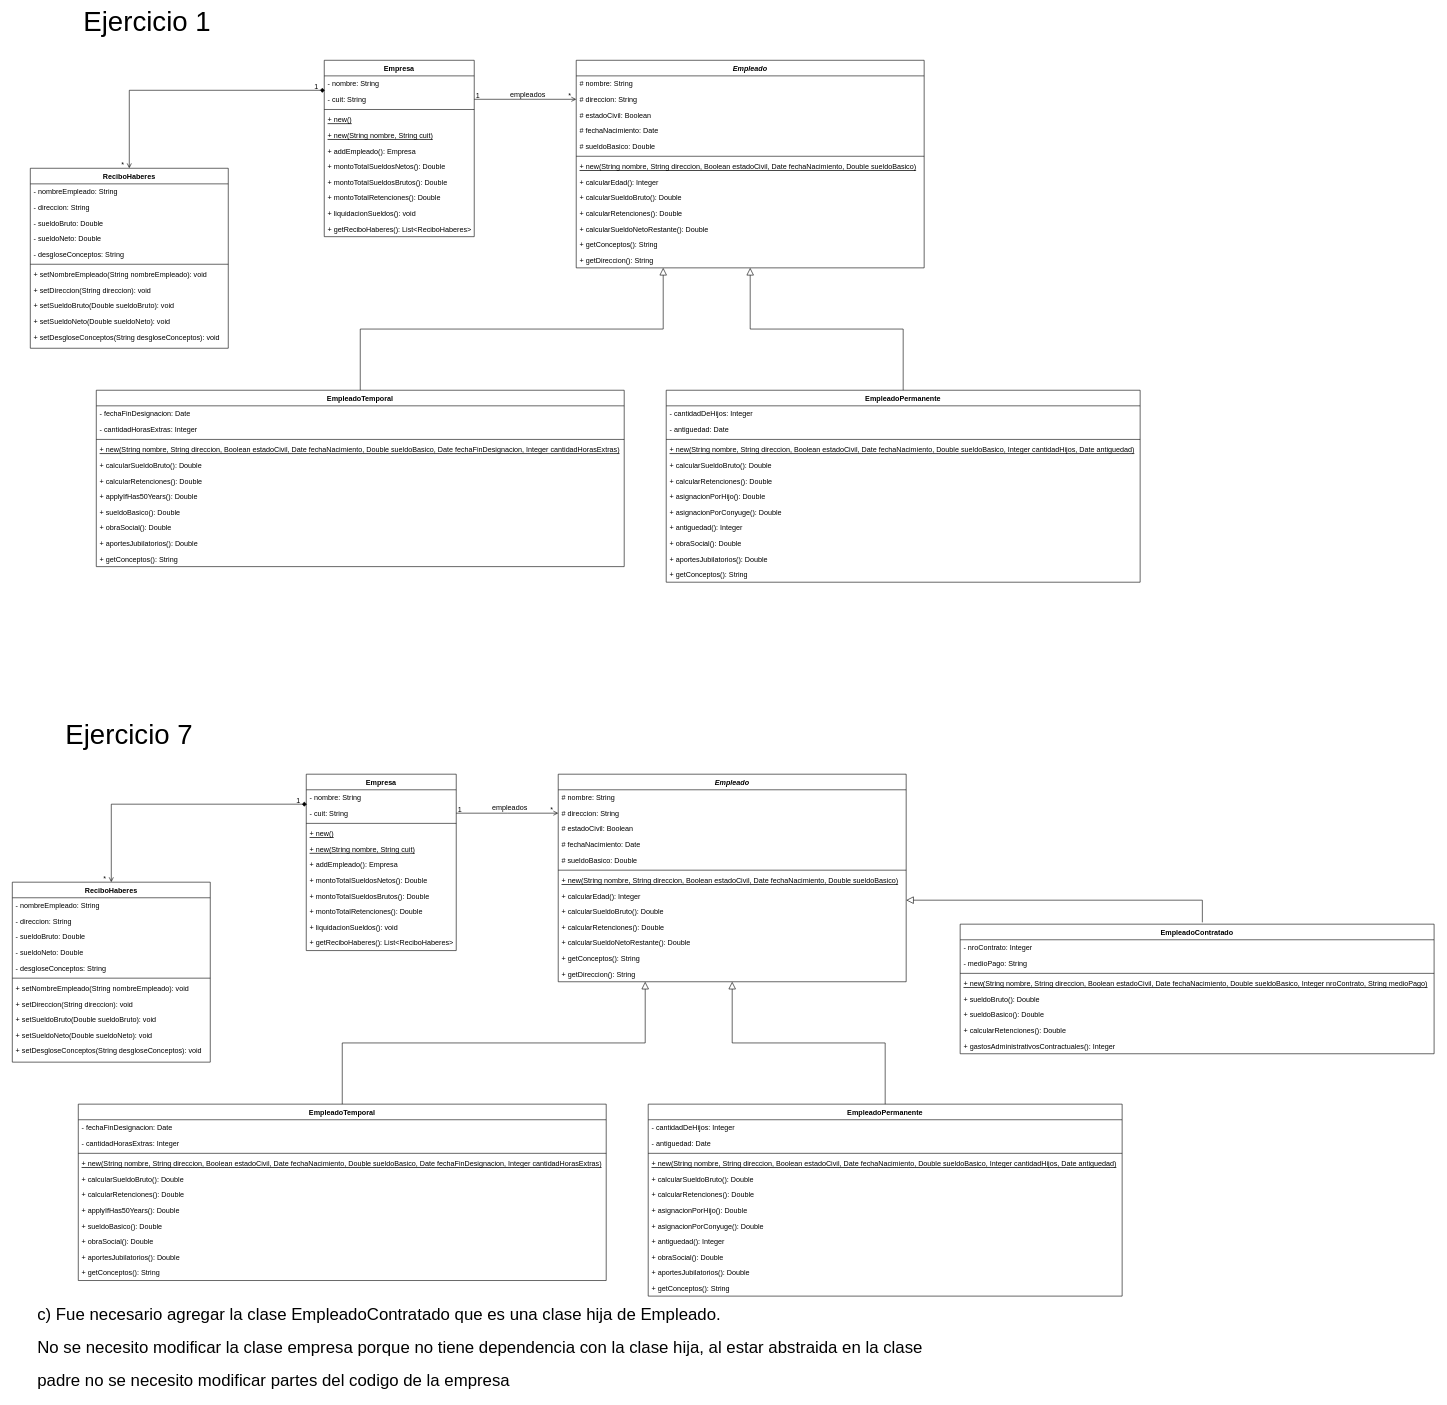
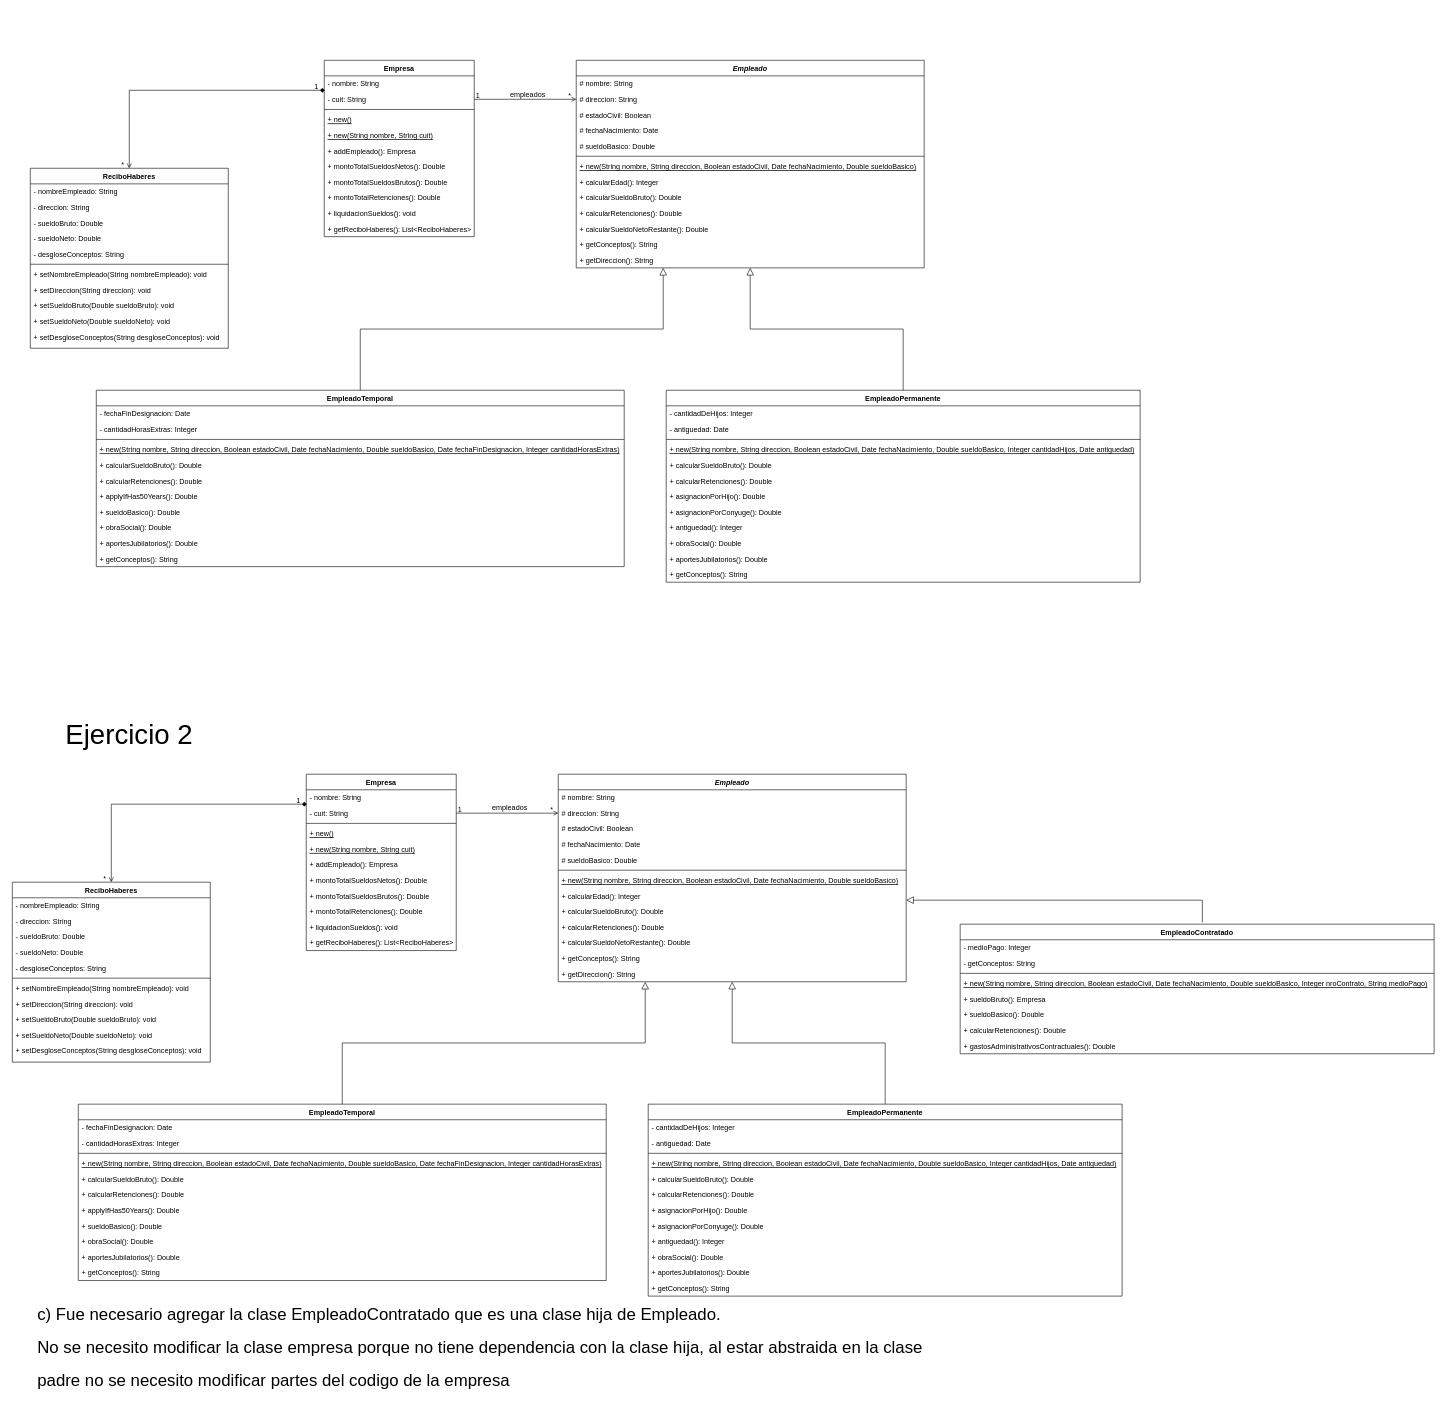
node "Ejercicio 1": removed
node "Ejercicio 7": label "Ejercicio 7" -> "Ejercicio 2"
node "- nroContrato: Integer": label "- nroContrato: Integer" -> "- medioPago: Integer"
node "- medioPago: String": label "- medioPago: String" -> "- getConceptos: String"
node "+ sueldoBruto(): Double": label "+ sueldoBruto(): Double" -> "+ sueldoBruto(): Empresa"
node "+ gastosAdministrativosContractuales(): Integer": label "+ gastosAdministrativosContractuales(): Integer" -> "+ gastosAdministrativosContractuales(): Double"
